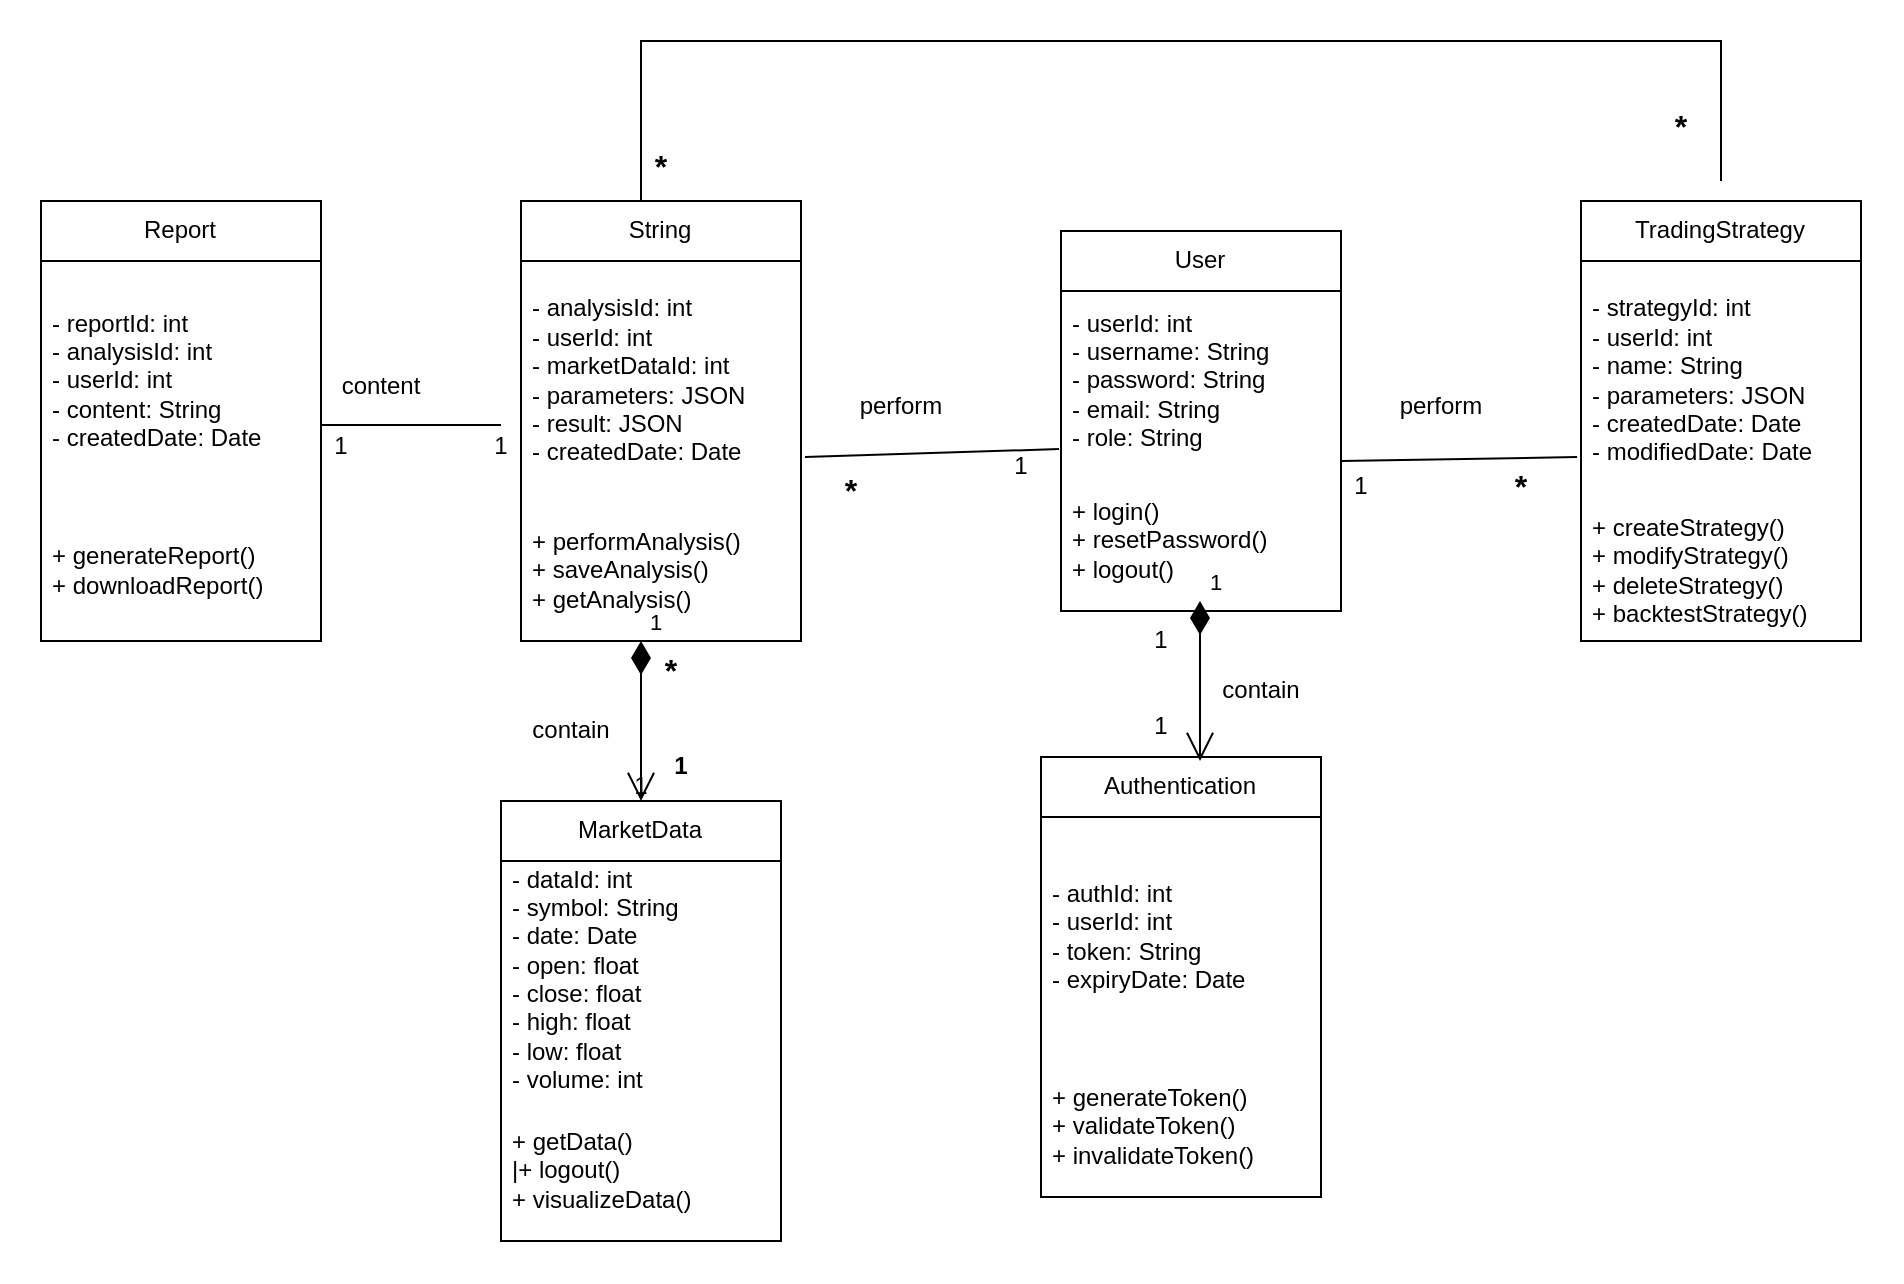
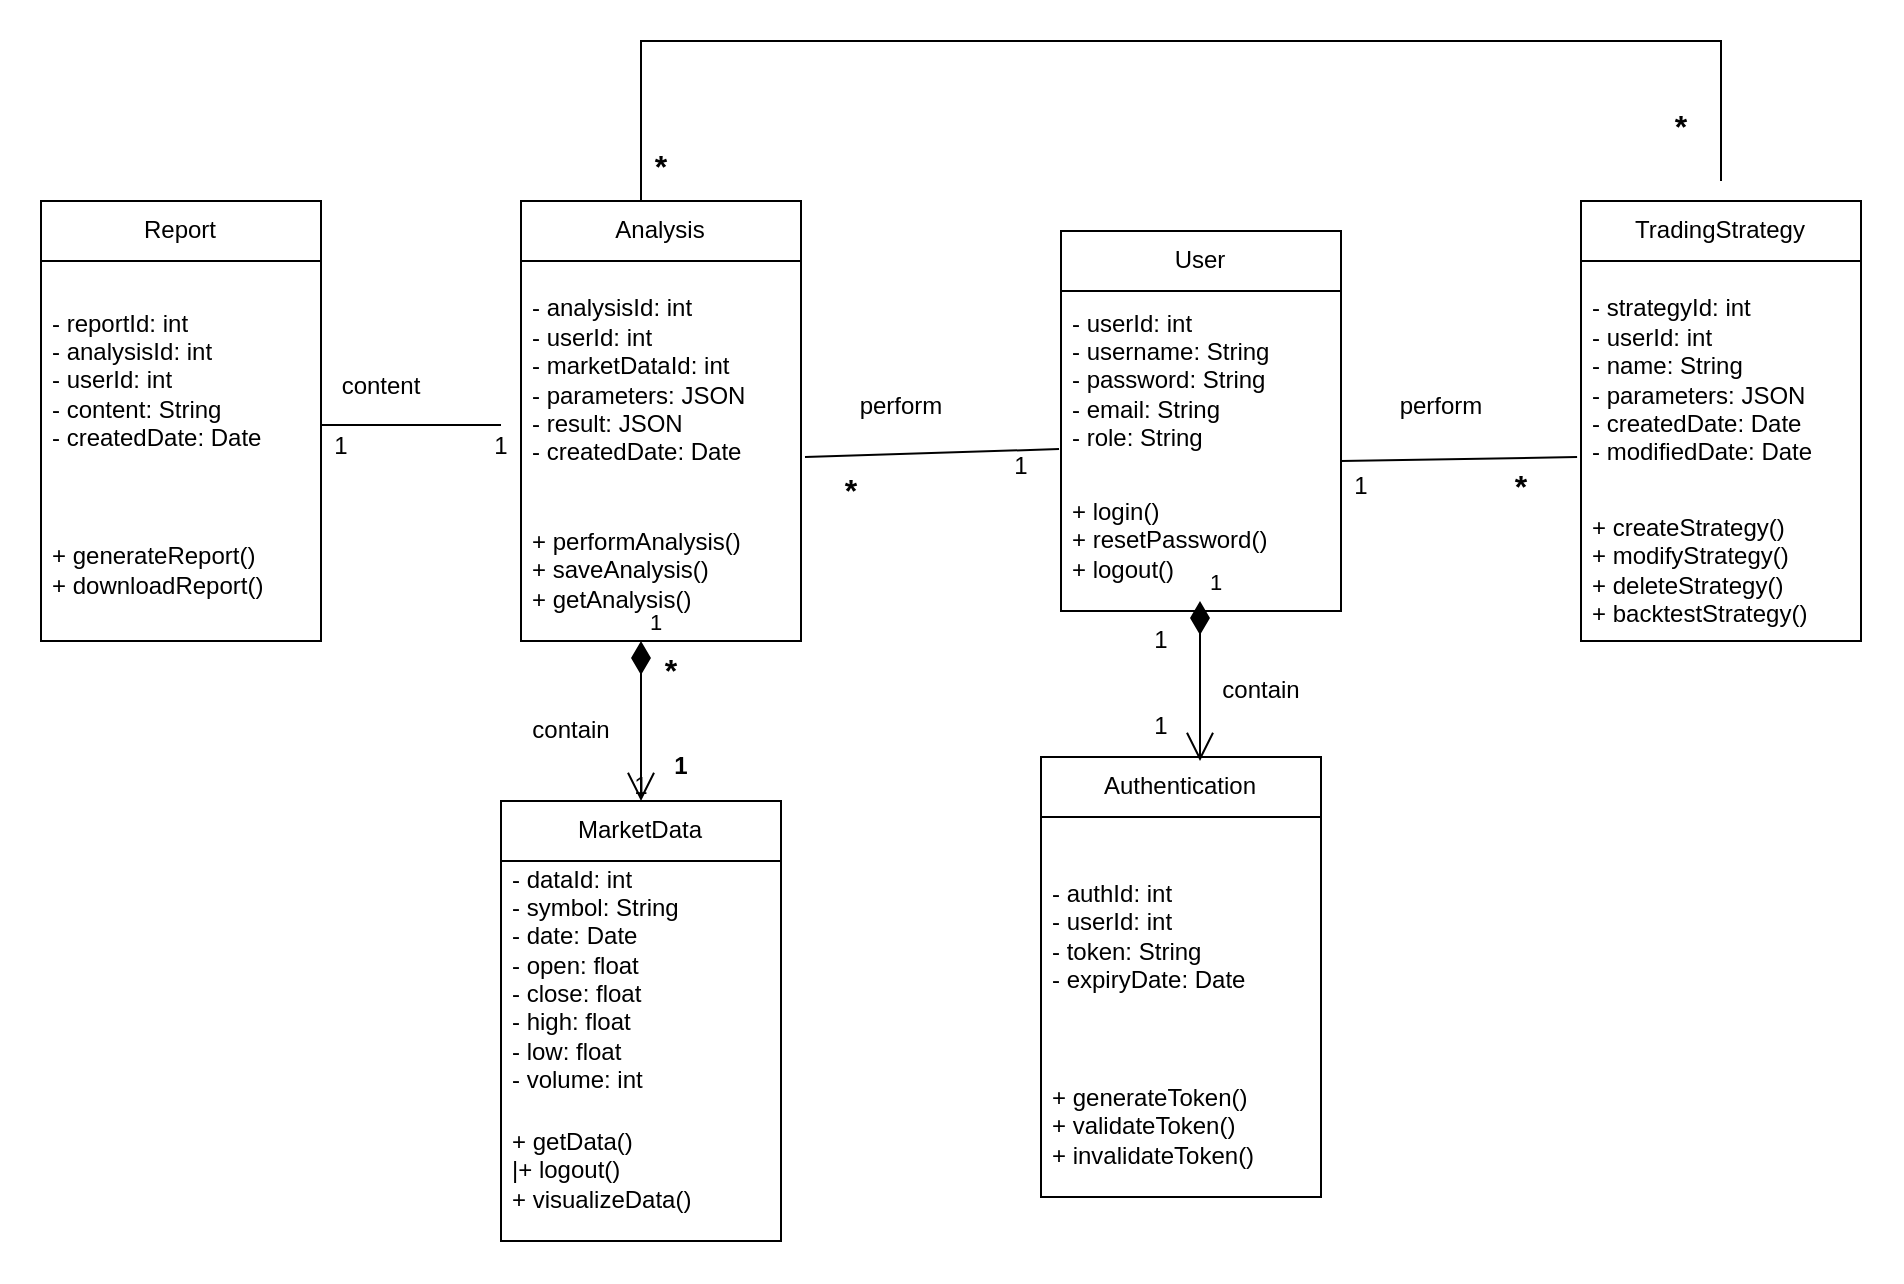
node "String": label "String" -> "Analysis"
